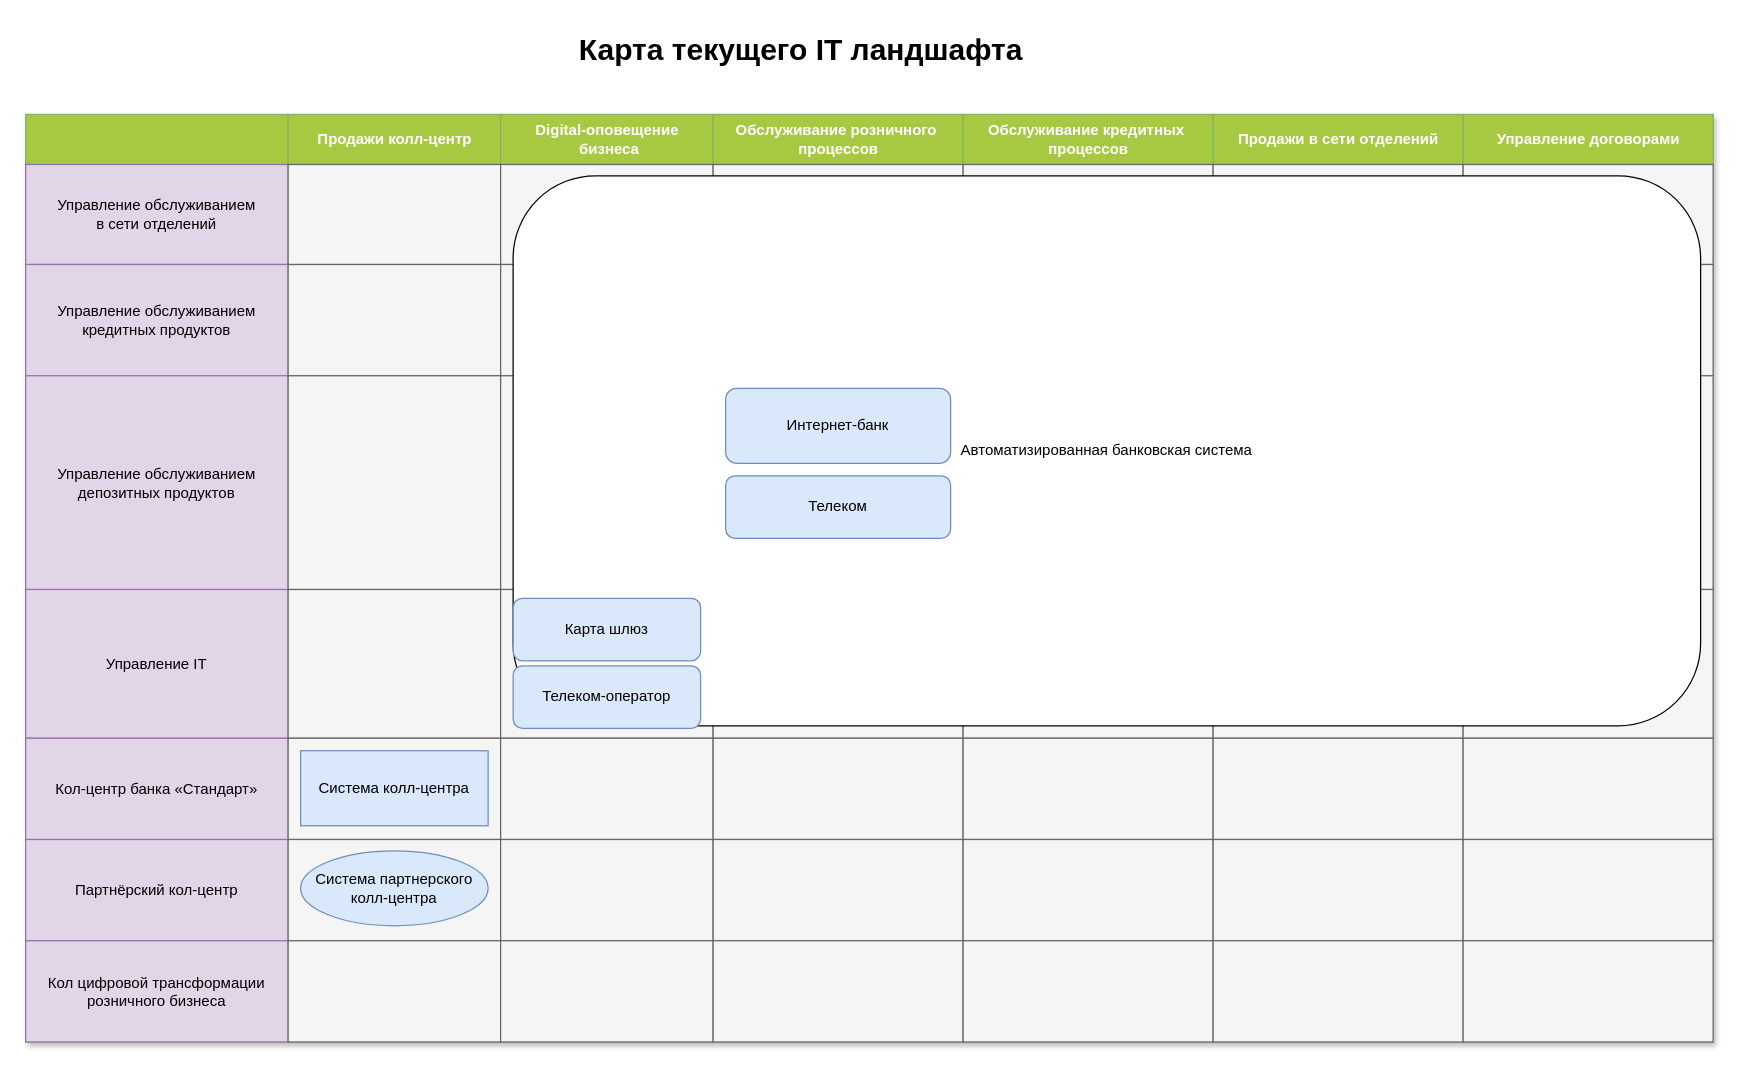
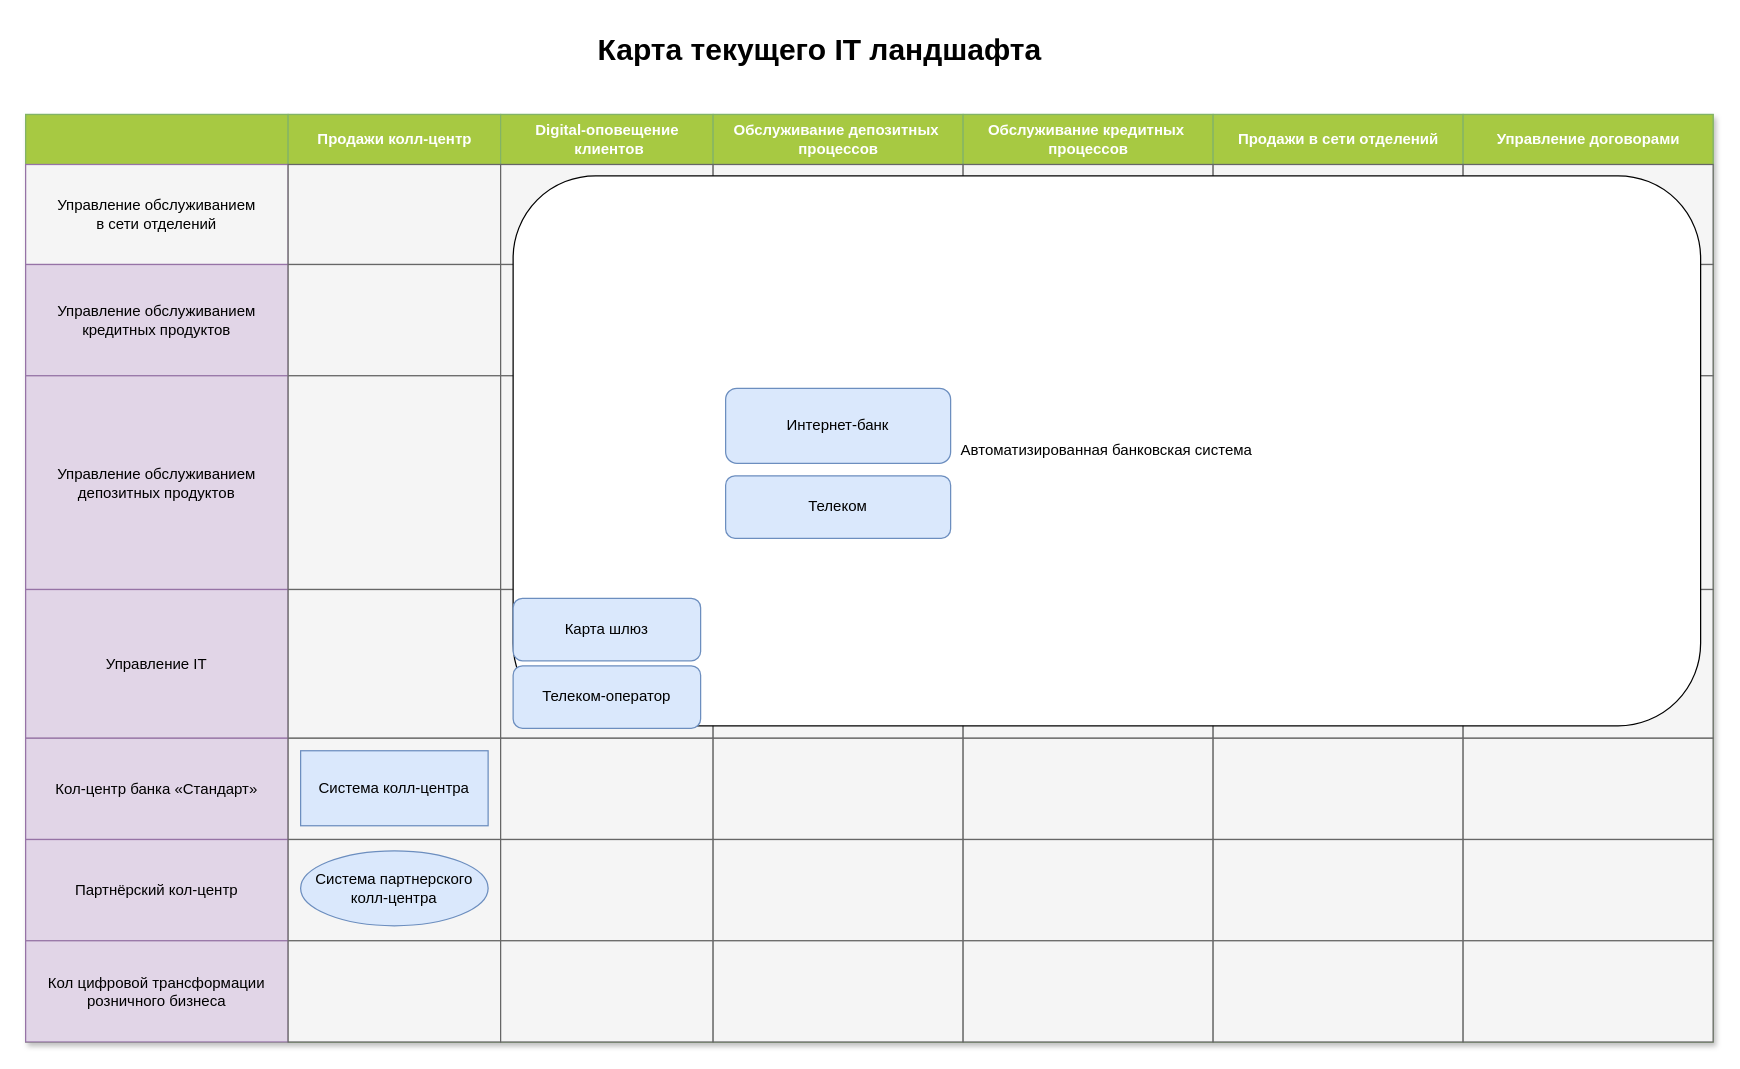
node "Карта текущего IT ландшафта": moved (801, 51) -> (819, 51)
node "Digital-оповещение бизнеса": label "Digital-оповещение бизнеса" -> "Digital-оповещение клиентов"
node "Обслуживание розничного процессов": label "Обслуживание розничного процессов" -> "Обслуживание депозитных процессов"
node "Управление обслуживанием в сети отделений": fillcolor #e1d5e7 -> #f5f5f5
